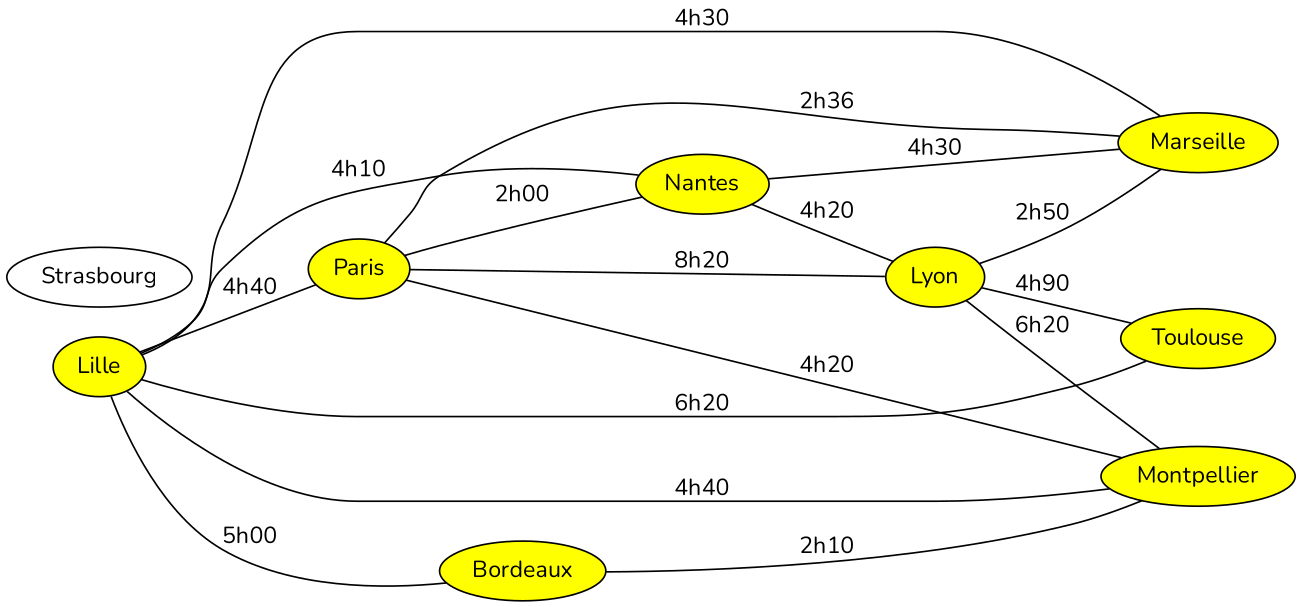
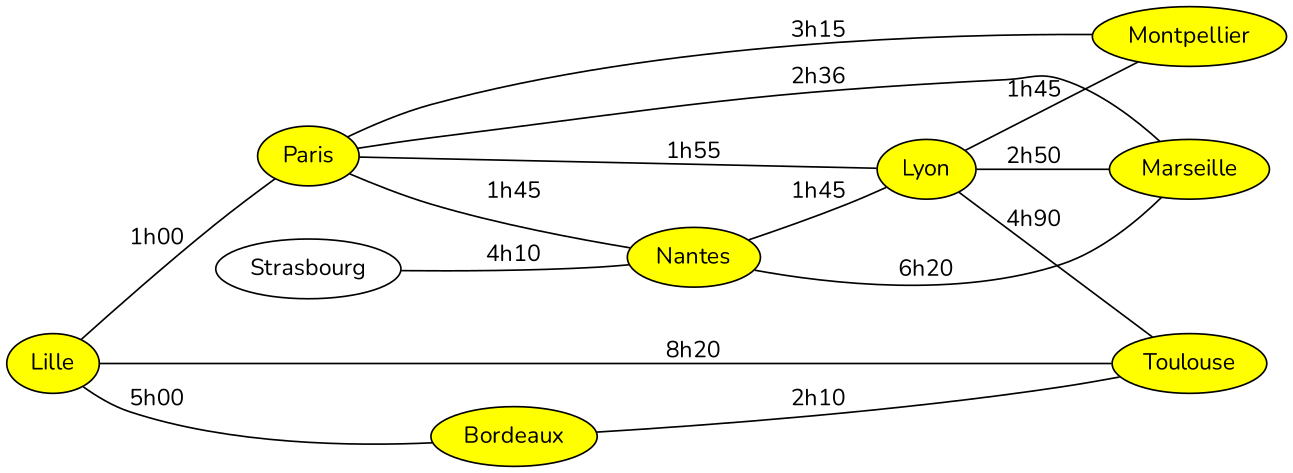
edge "Marseille" -- "Lille": removed, label "4h30"
edge "Marseille" -- "Nantes": label "4h30" -> "6h20"
edge "Nantes" -- "Lille": now "Nantes" -- "Strasbourg"
edge "Nantes" -- "Paris": label "2h00" -> "1h45"
edge "Nantes" -- "Lyon": label "4h20" -> "1h45"
edge "Paris" -- "Lyon": label "8h20" -> "1h55"
edge "Paris" -- "Lille": label "4h40" -> "1h00"
edge "Lyon" -- "Montpellier": label "6h20" -> "1h45"
edge "Paris" -- "Montpellier": label "4h20" -> "3h15"
edge "Toulouse" -- "Lille": label "6h20" -> "8h20"
edge "Lille" -- "Montpellier": removed, label "4h40"
edge "Montpellier" -- "Bordeaux": now "Toulouse" -- "Bordeaux"
